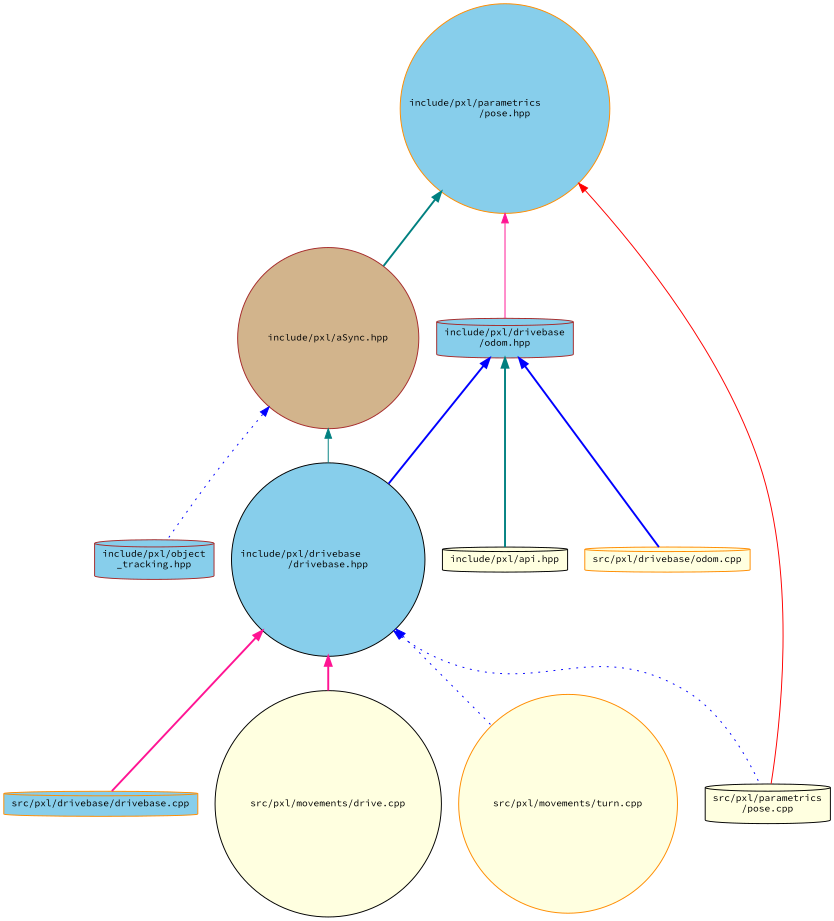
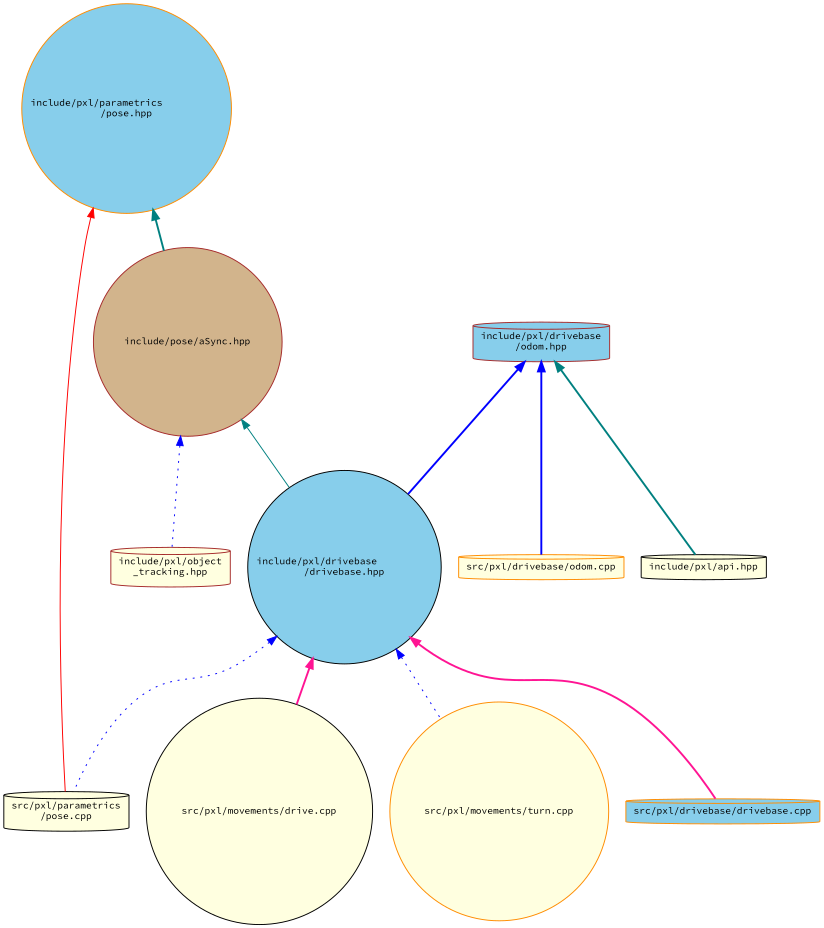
edge "include/pxl/drivebase /odom.hpp" -> "include/pxl/parametrics /pose.hpp": removed
node "include/pxl/aSync.hpp": label "include/pxl/aSync.hpp" -> "include/pose/aSync.hpp"
node "include/pxl/object _tracking.hpp": fillcolor skyblue -> lightyellow
